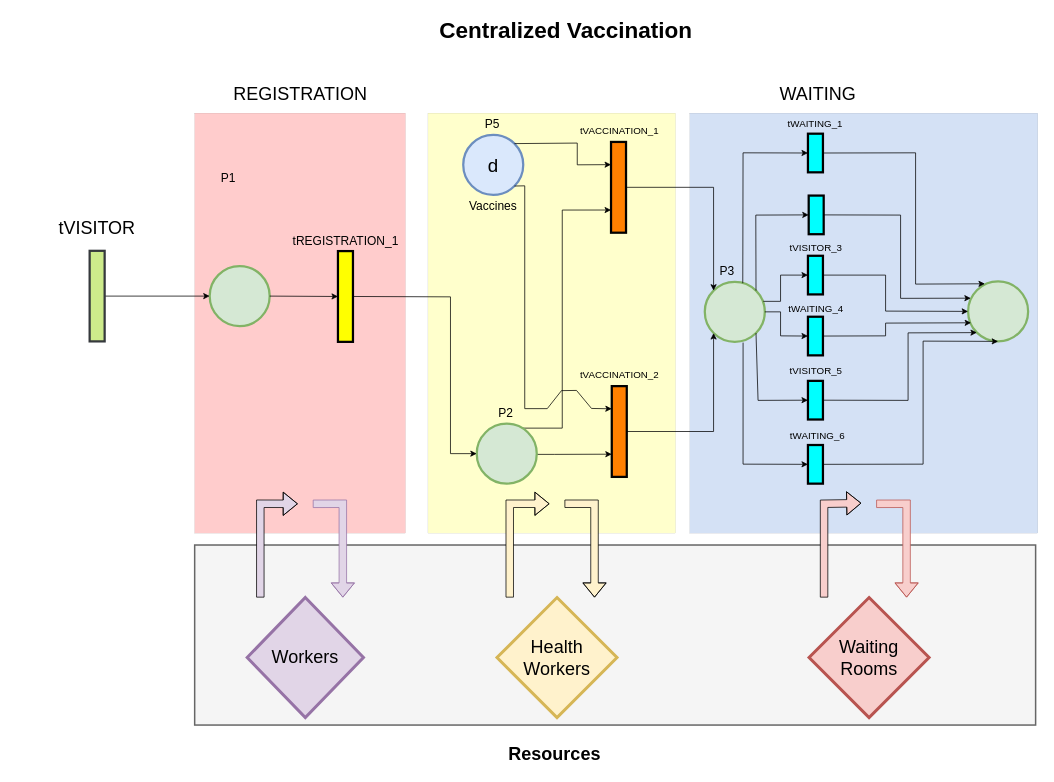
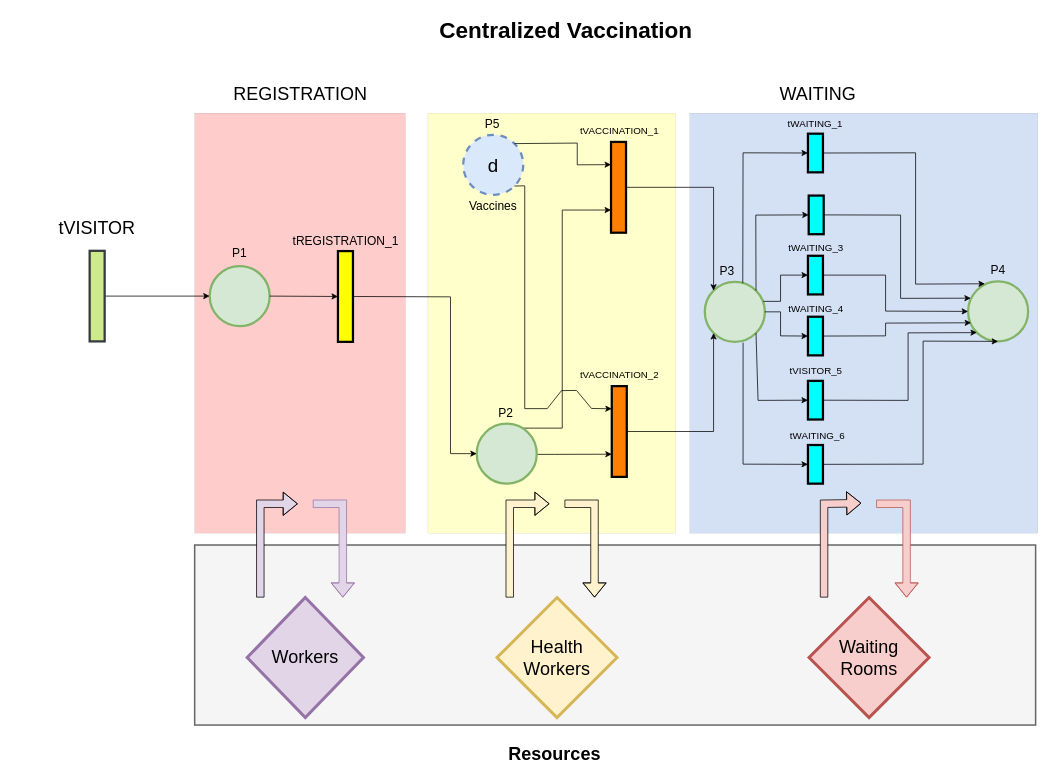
node "d": style solid -> dashed
node "P1": moved (228, 178) -> (240, 253)
node "tVISITOR_3": label "tVISITOR_3" -> "tWAITING_3"
node "P4": added
